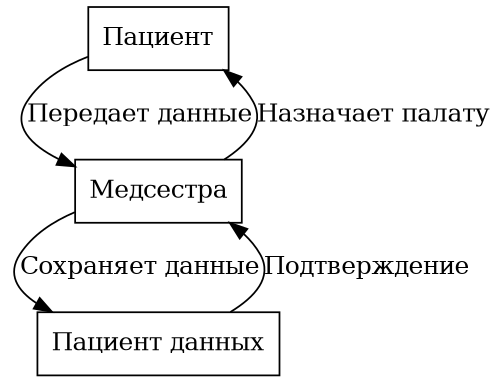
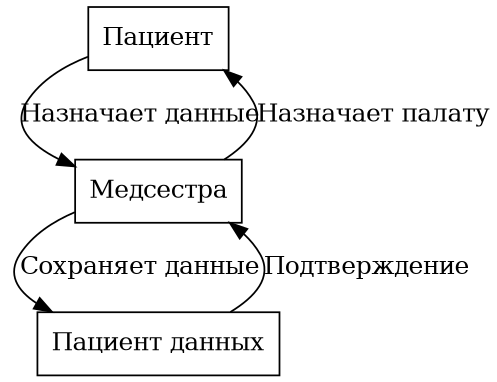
edge "Пациент" -> "Медсестра": label "Передает данные" -> "Назначает данные"
